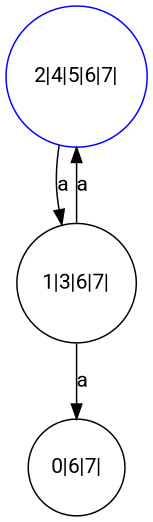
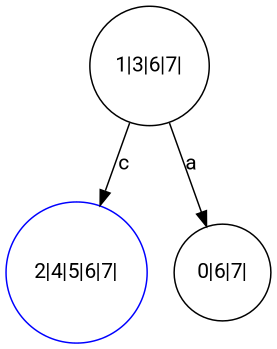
edge "2|4|5|6|7|" -> "1|3|6|7|": removed, label "a"
edge "1|3|6|7|" -> "2|4|5|6|7|": label "a" -> "c"
